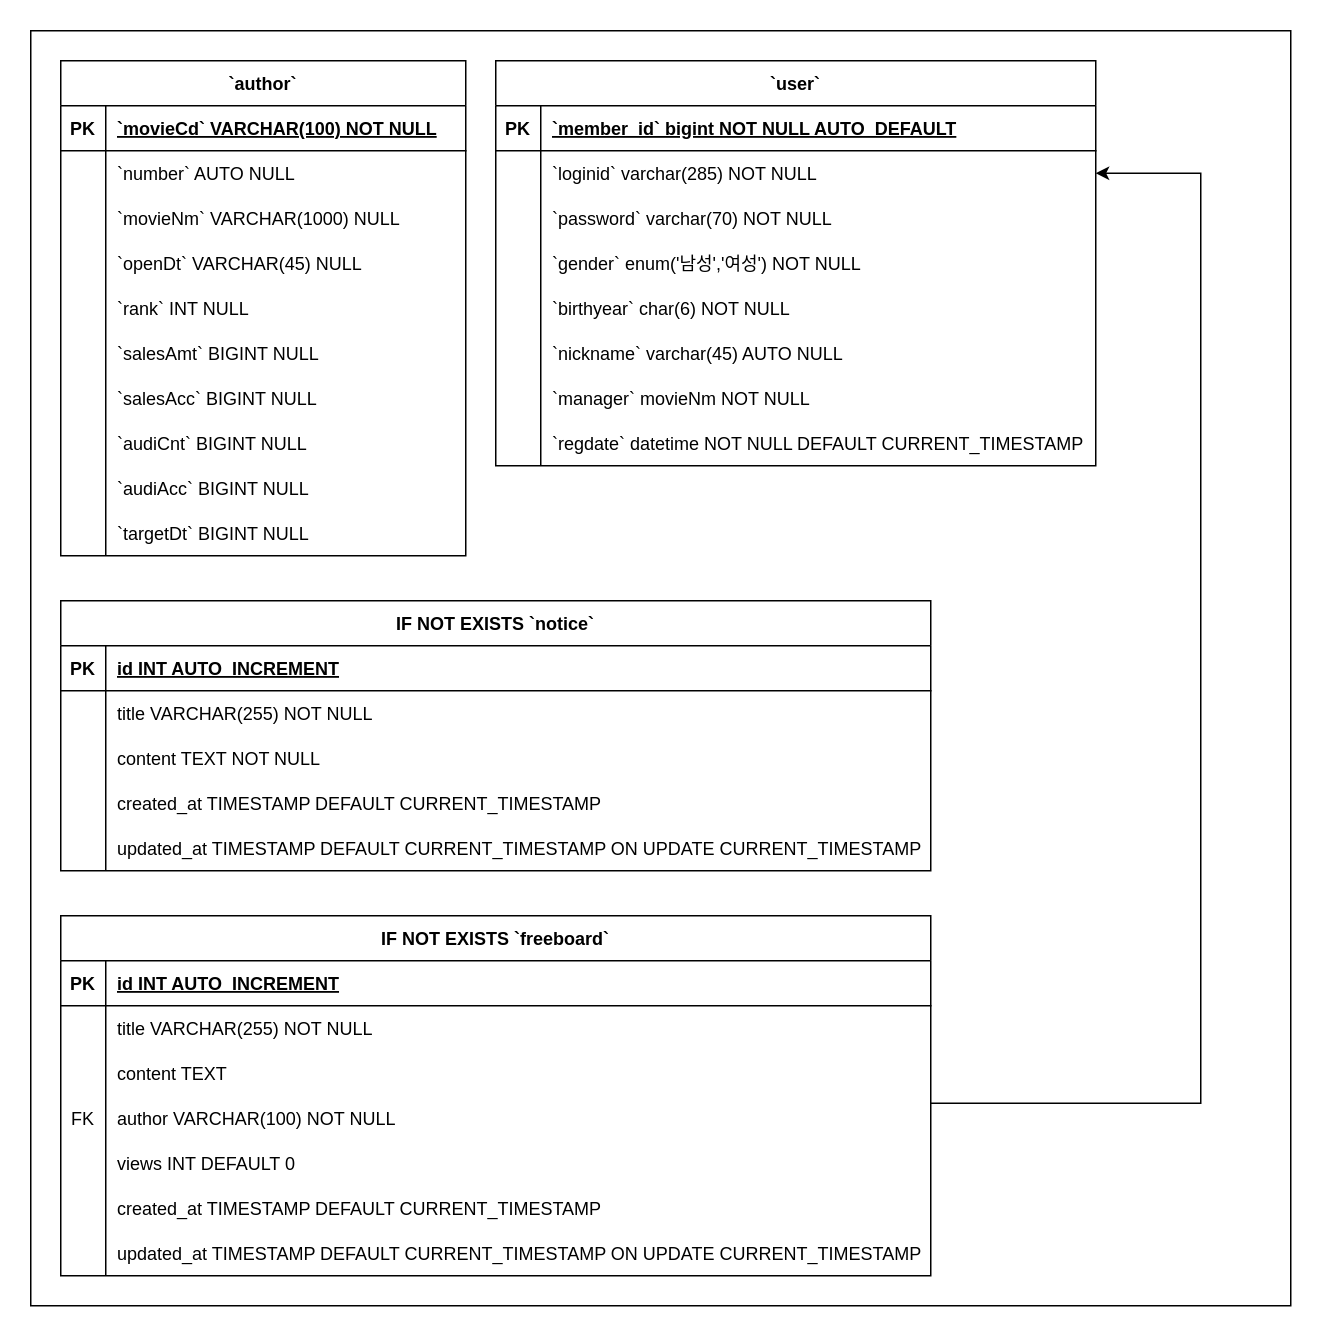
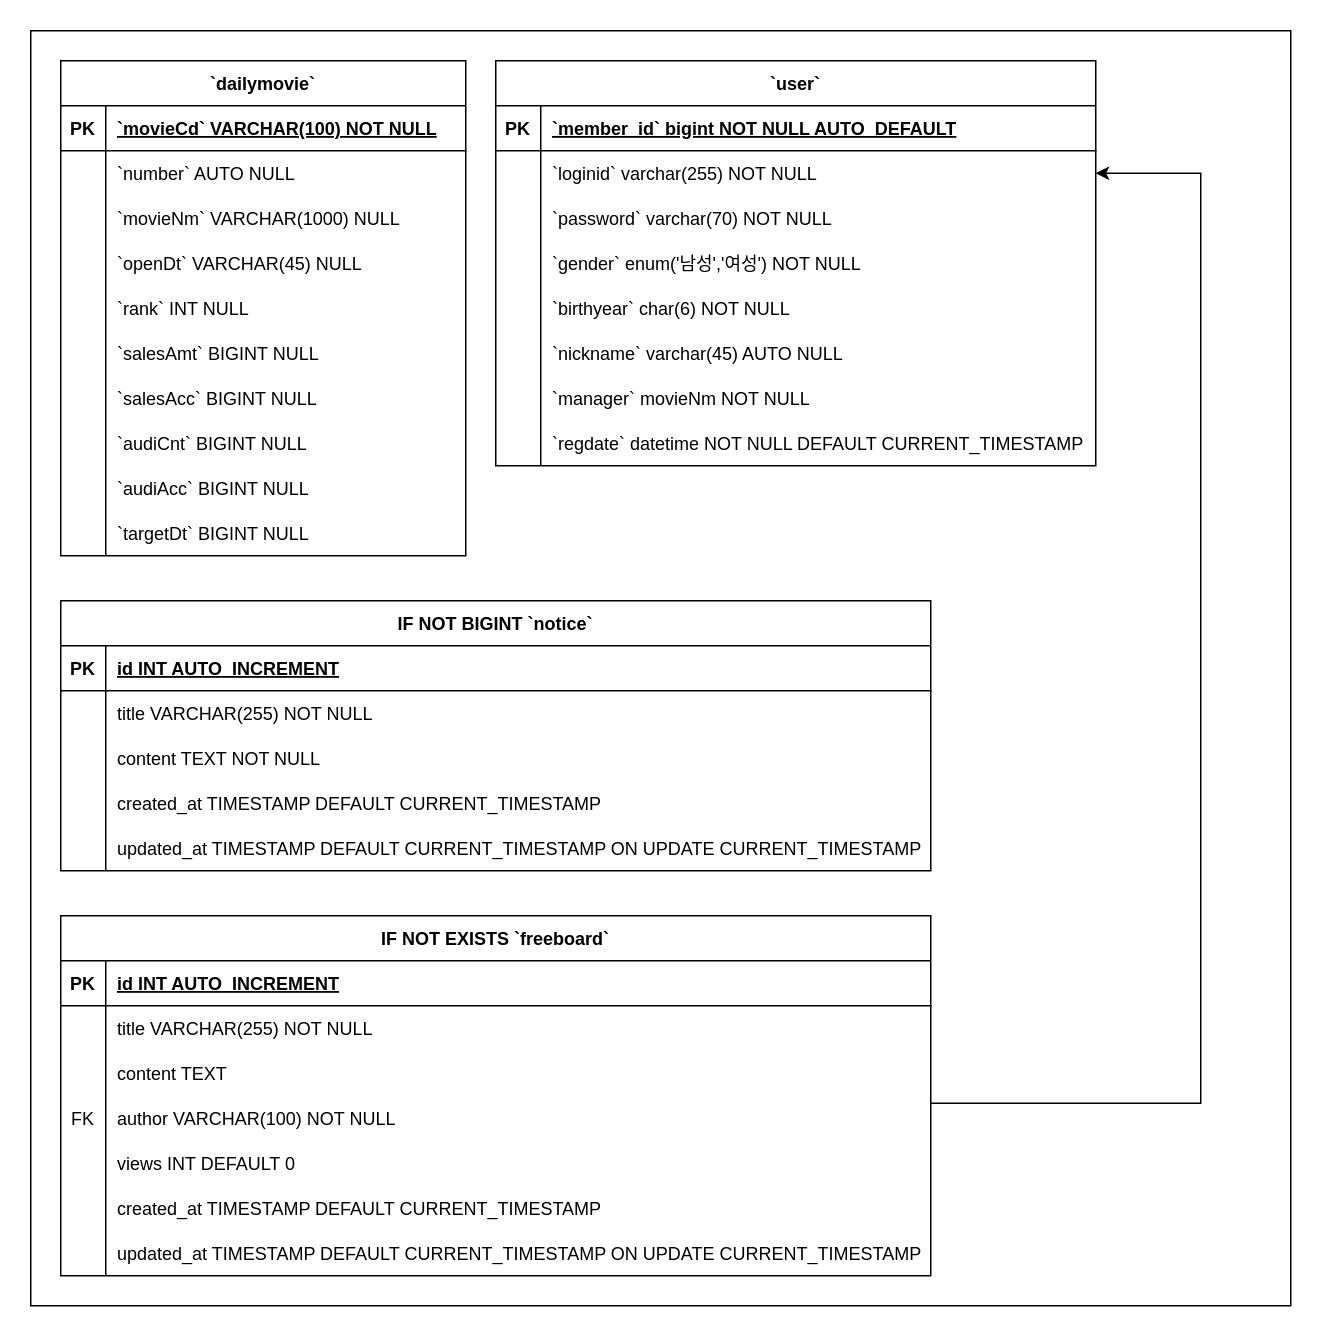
node "`author`": label "`author`" -> "`dailymovie`"
node "`loginid` varchar(285) NOT NULL": label "`loginid` varchar(285) NOT NULL" -> "`loginid` varchar(255) NOT NULL"
node "IF NOT EXISTS `notice`": label "IF NOT EXISTS `notice`" -> "IF NOT BIGINT `notice`"
